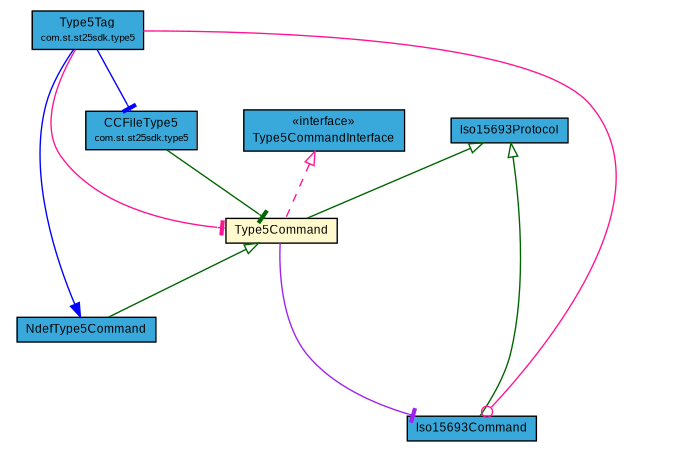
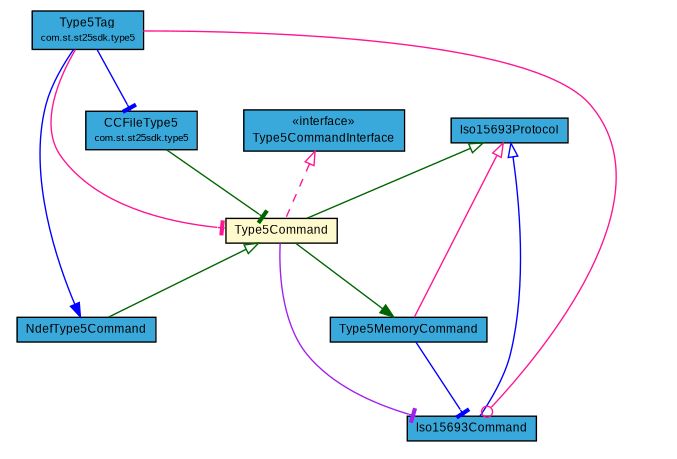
edge "Iso15693Command" -> "Iso15693Protocol": color darkgreen -> blue
node "Type5MemoryCommand": added
